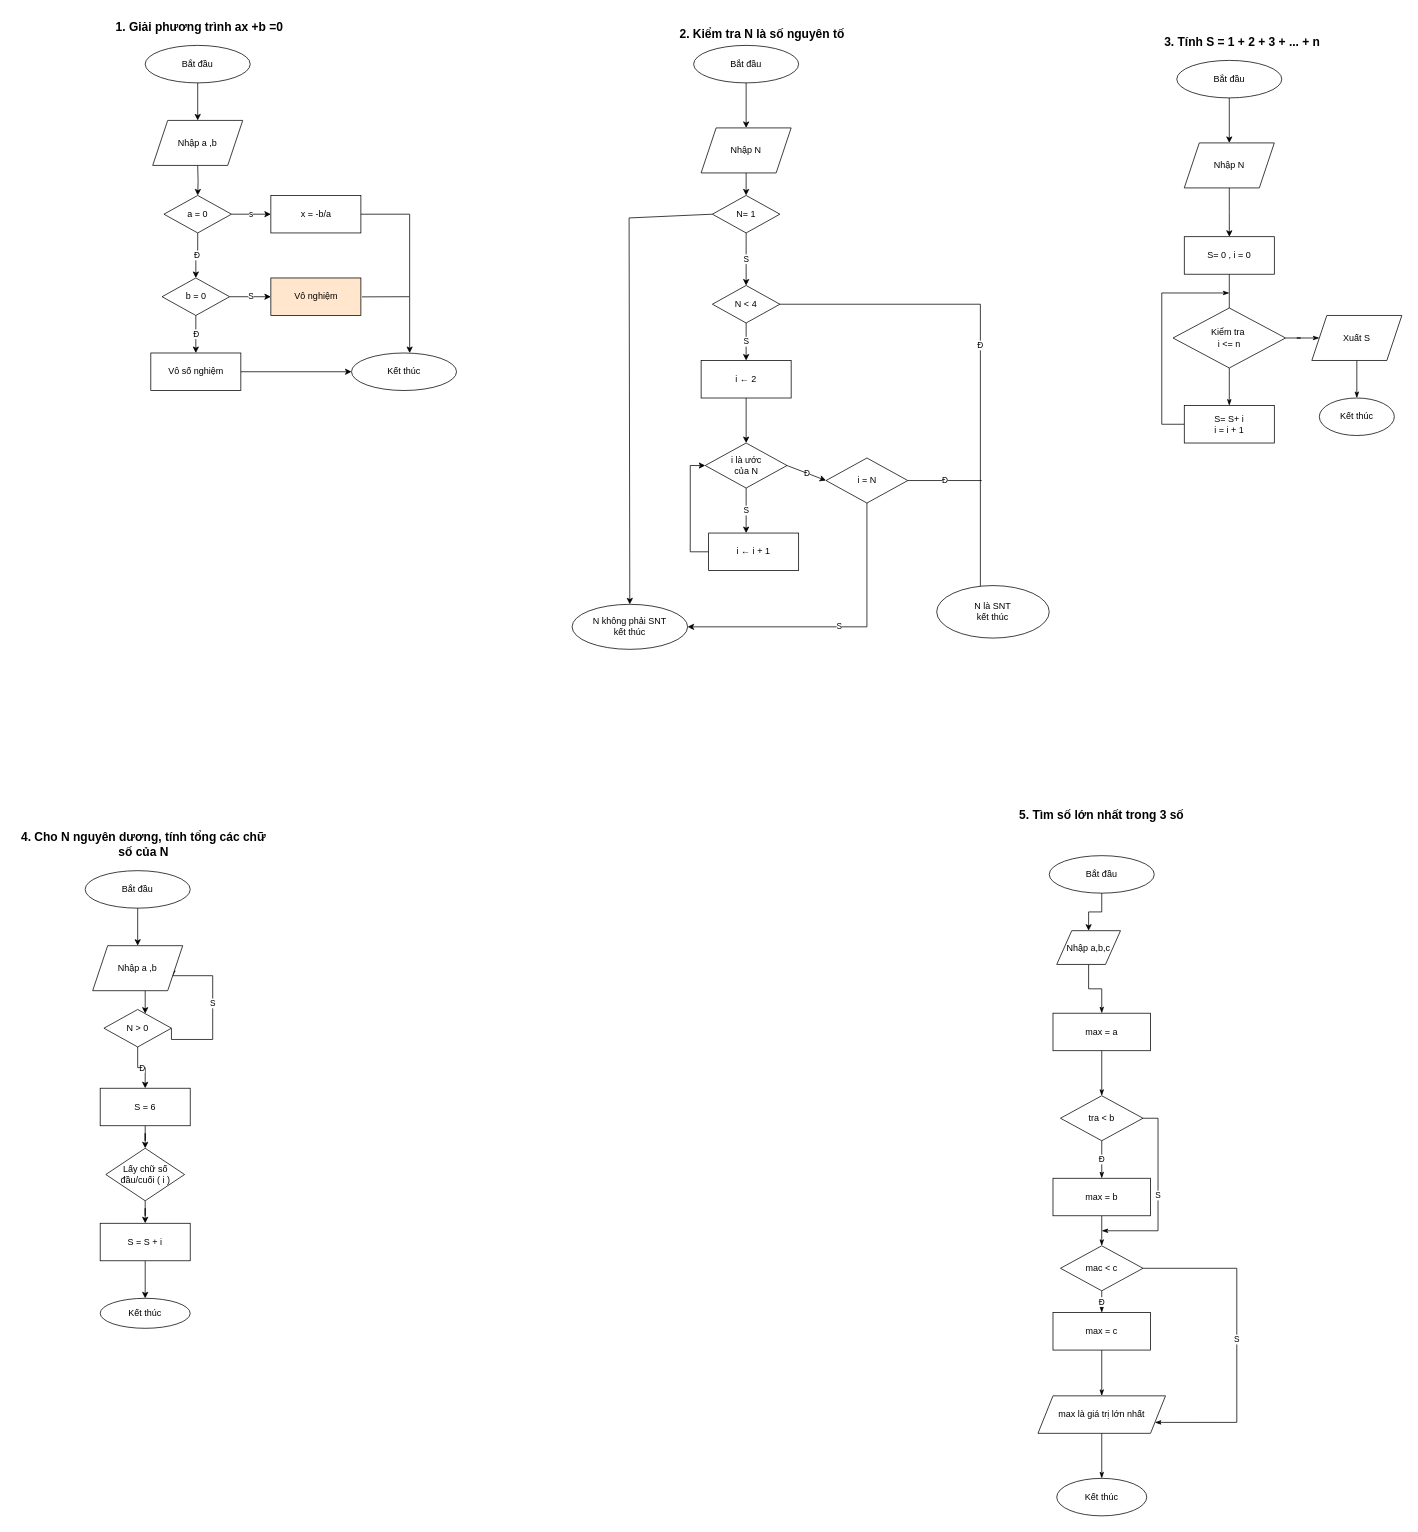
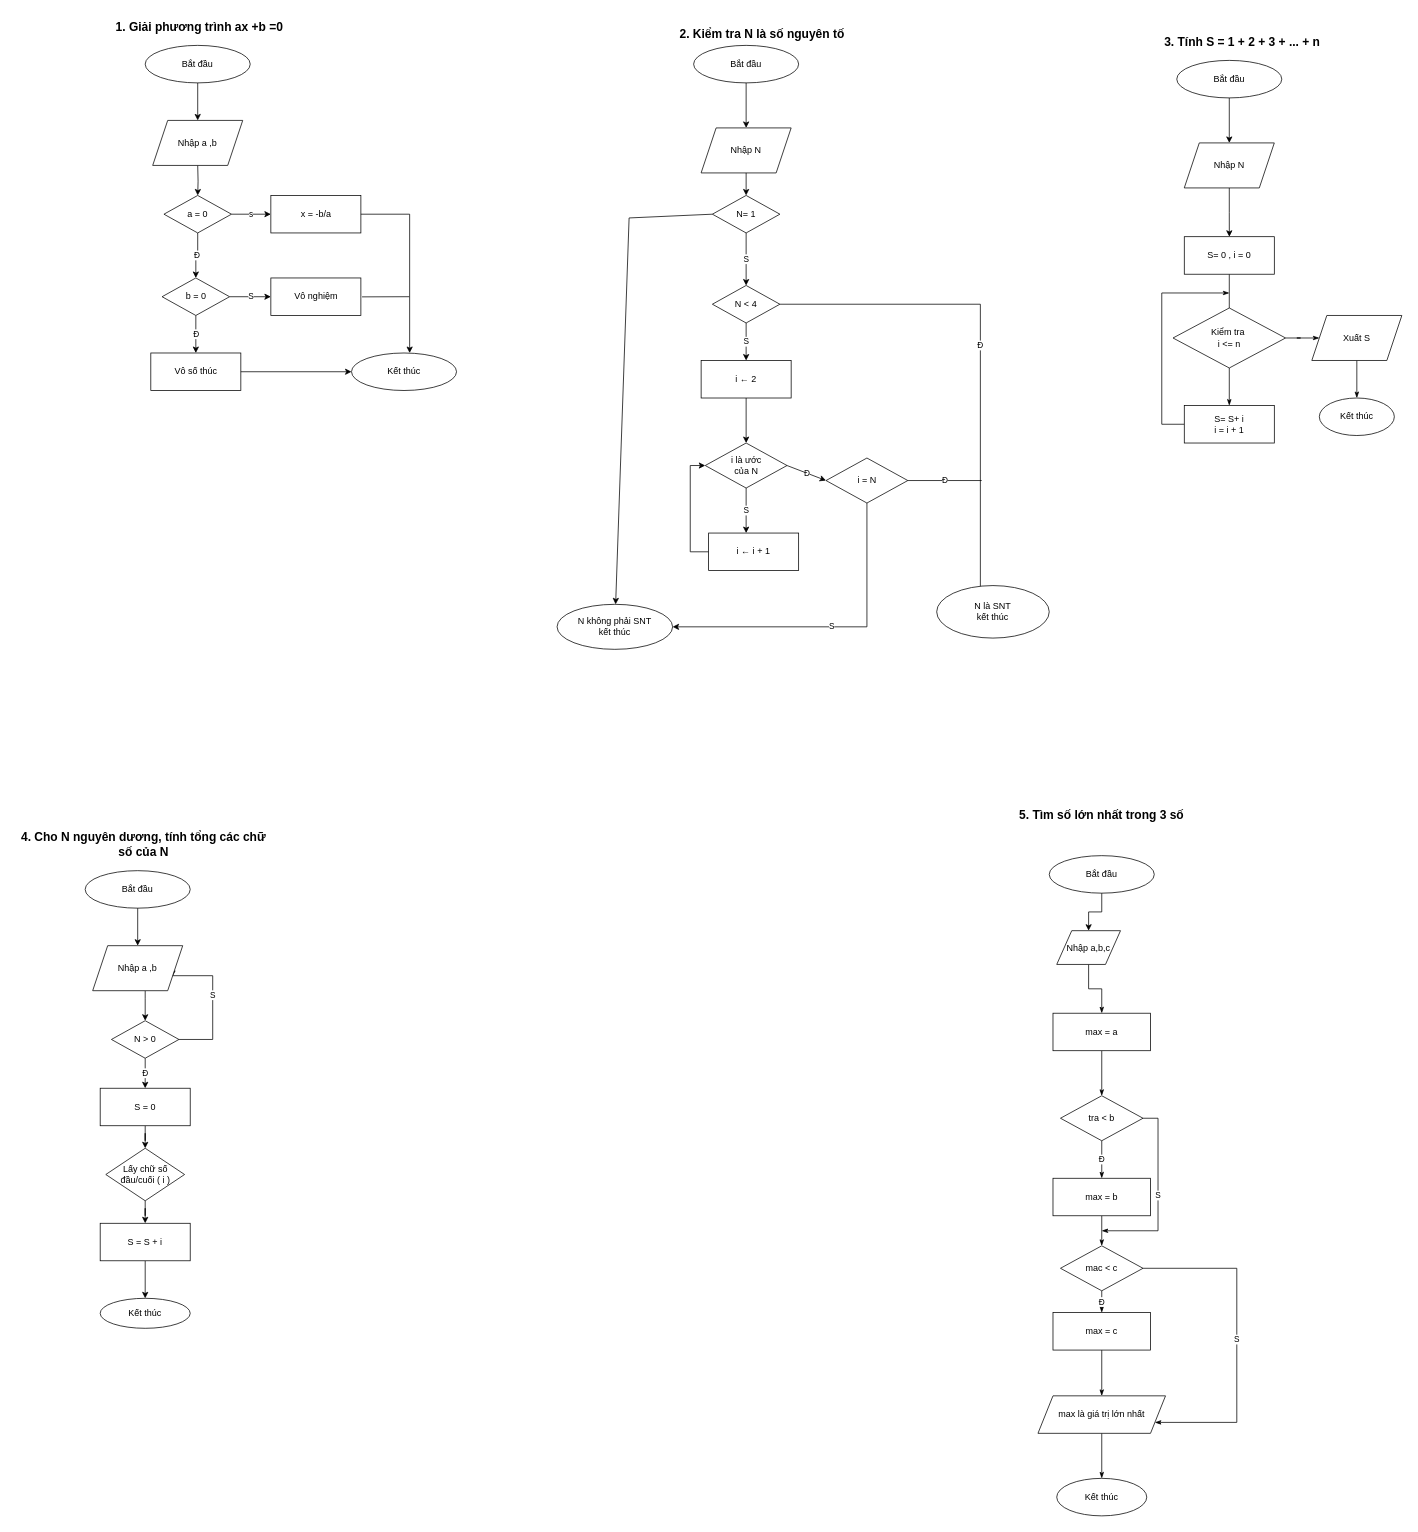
node "Vô nghiệm": fillcolor #ffe6cc -> #ffffff
node "Vô số nghiệm": label "Vô số nghiệm" -> "Vô số thúc"
node "N không phải SNT kết thúc": moved (630, 627) -> (615, 627)
node "N > 0": moved (138, 1028) -> (145, 1039)
node "S = 6": label "S = 6" -> "S = 0"
